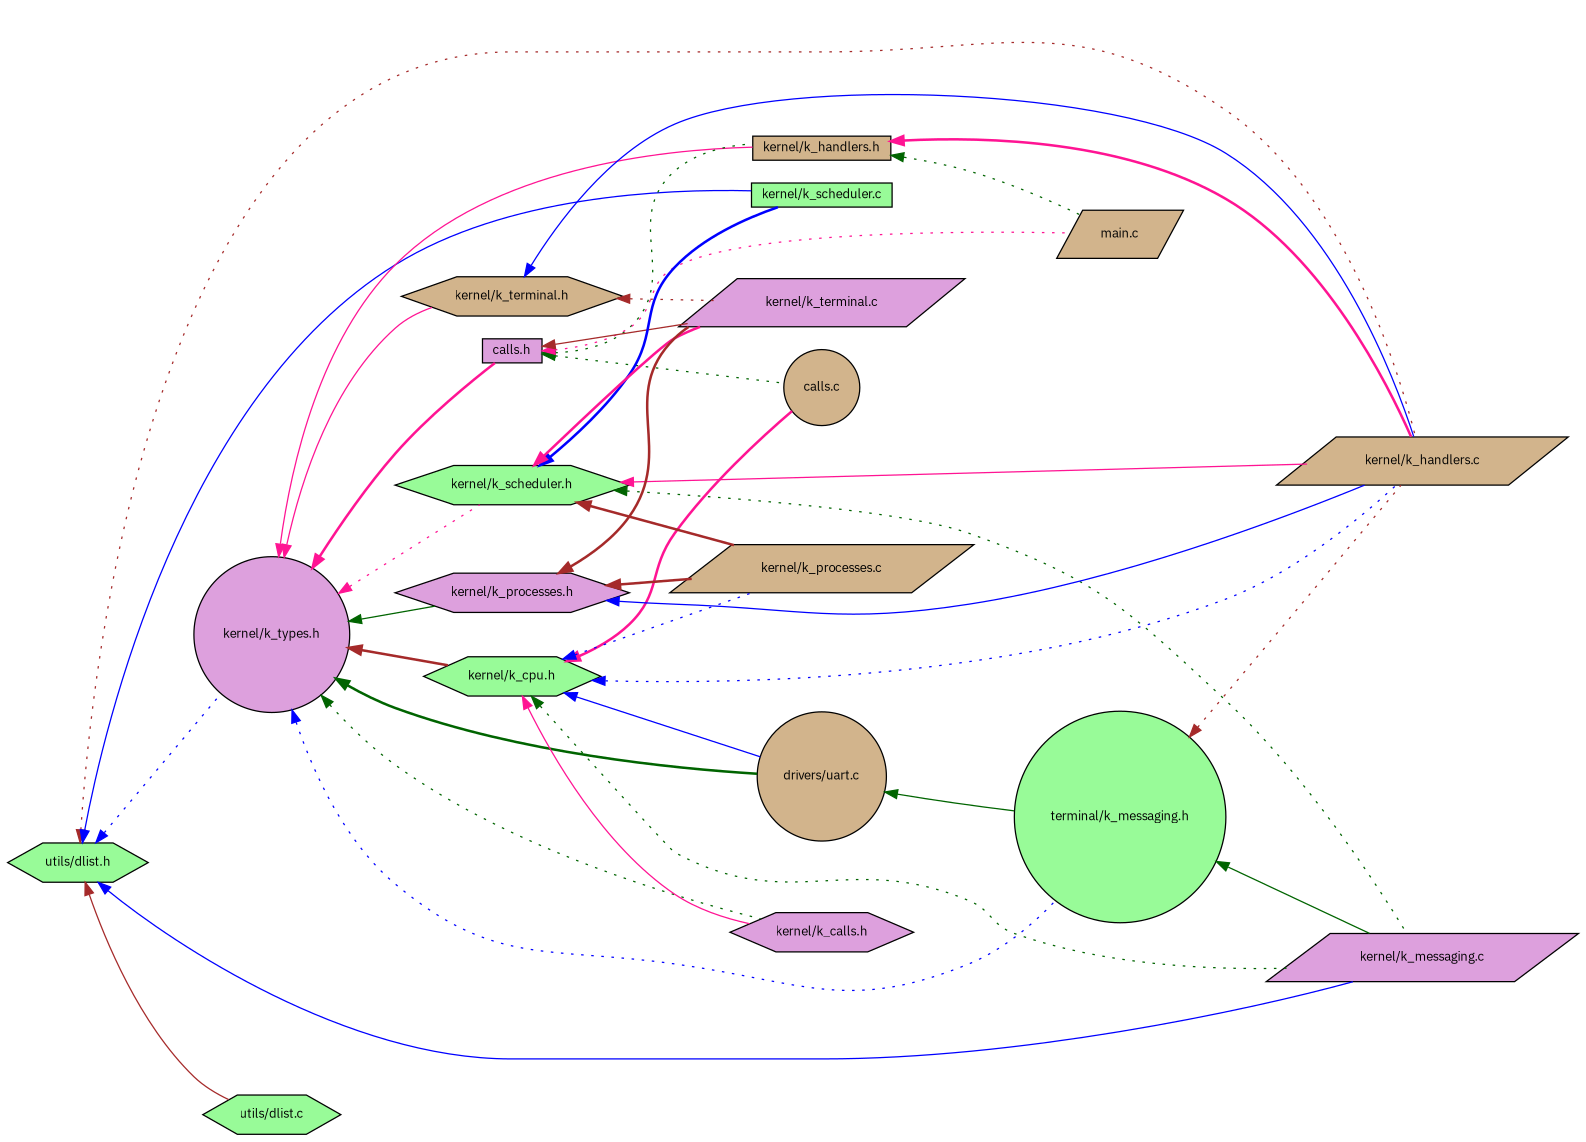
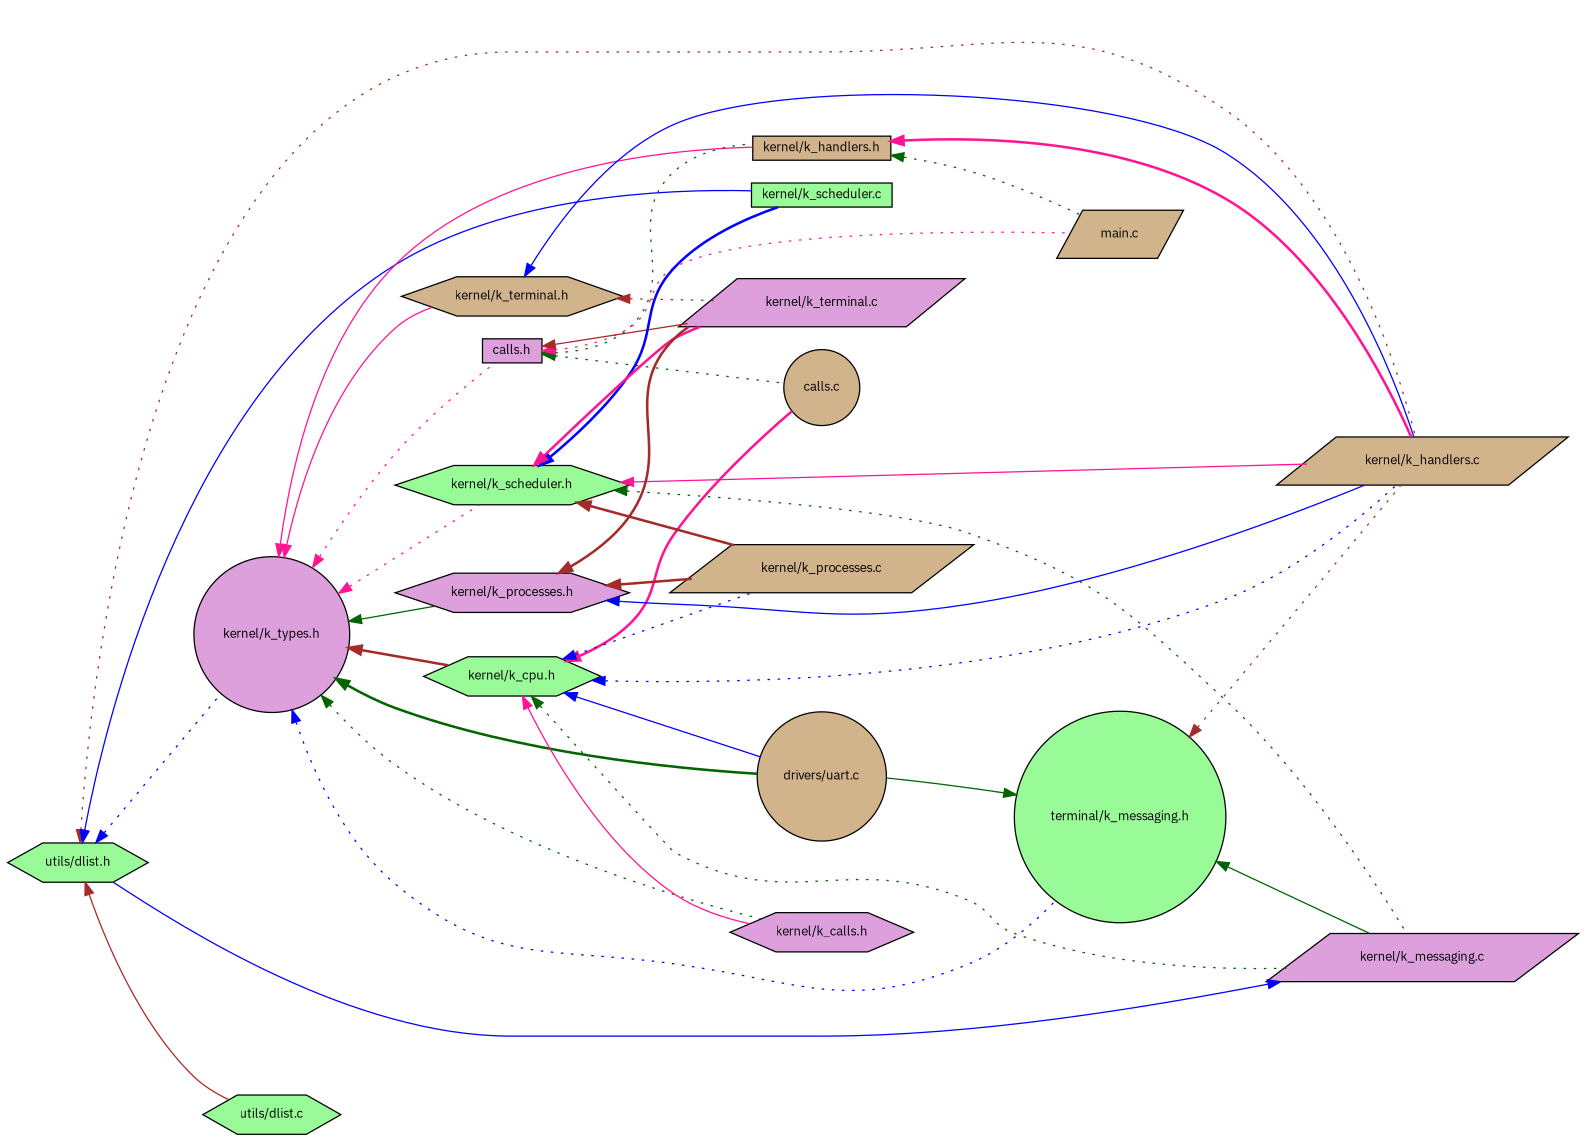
edge "calls.h" -> "kernel/k_types.h": style bold -> dotted
edge "terminal/k_messaging.h" -> "drivers/uart.c": reversed
edge "kernel/k_messaging.c" -> "utils/dlist.h": reversed
